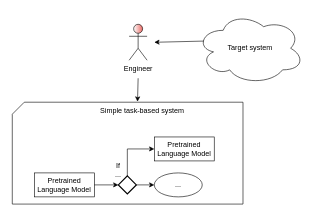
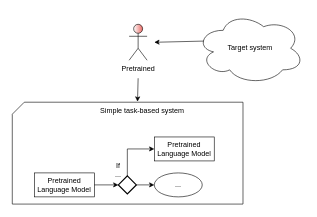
node "Engineer": label "Engineer" -> "Pretrained"
